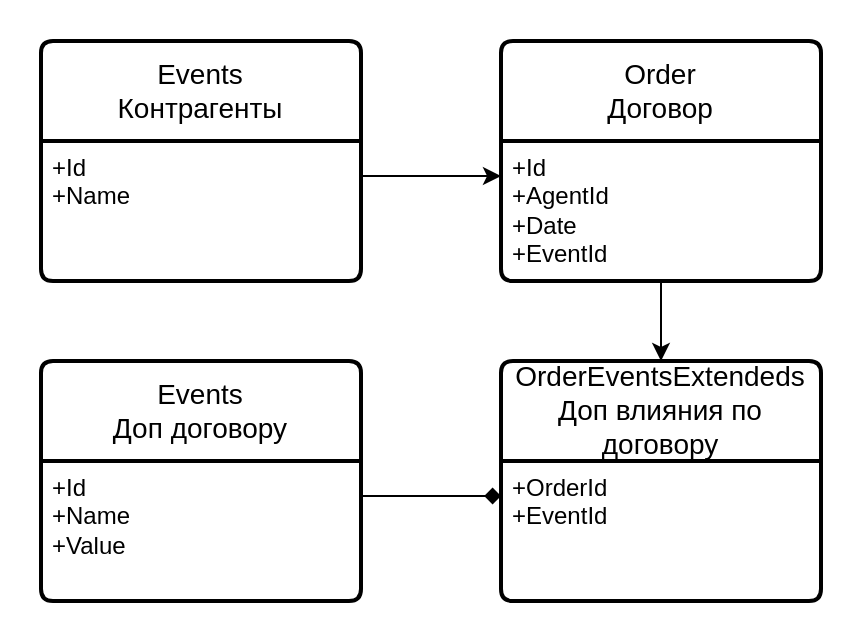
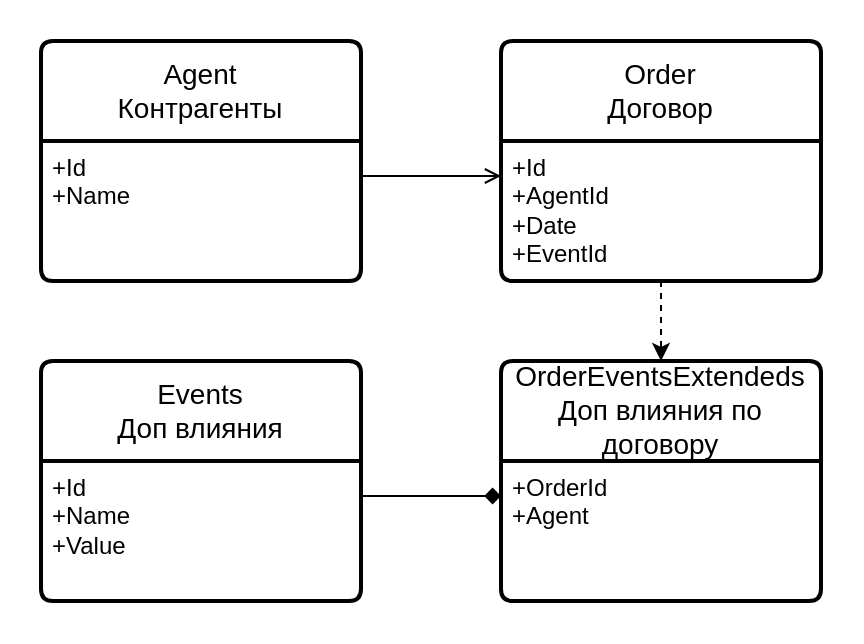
node "Events Контрагенты": label "Events Контрагенты" -> "Agent Контрагенты"
edge "+Id +Name" -> "+Id +AgentId +Date +EventId": arrowhead classic -> open
edge "+Id +AgentId +Date +EventId" -> "OrderEventsExtendeds Доп влияния по договору": style solid -> dashed
node "Events Доп договору": label "Events Доп договору" -> "Events Доп влияния"
node "+OrderId +EventId": label "+OrderId +EventId" -> "+OrderId +Agent"
